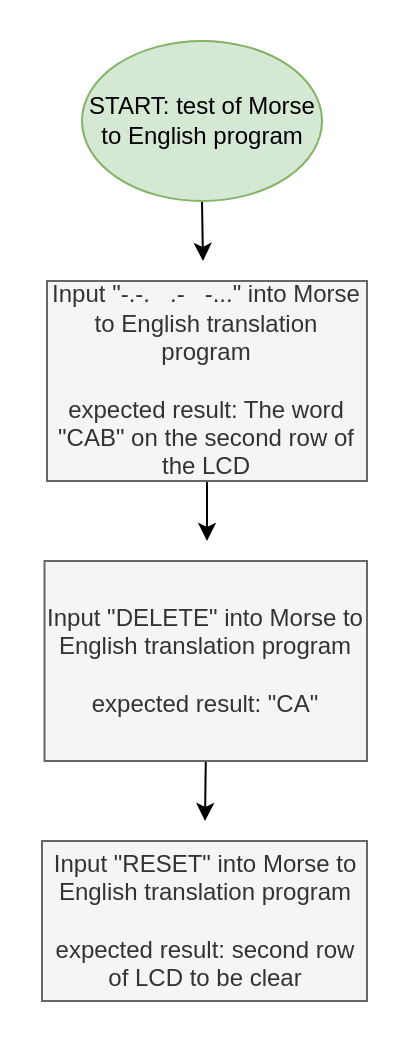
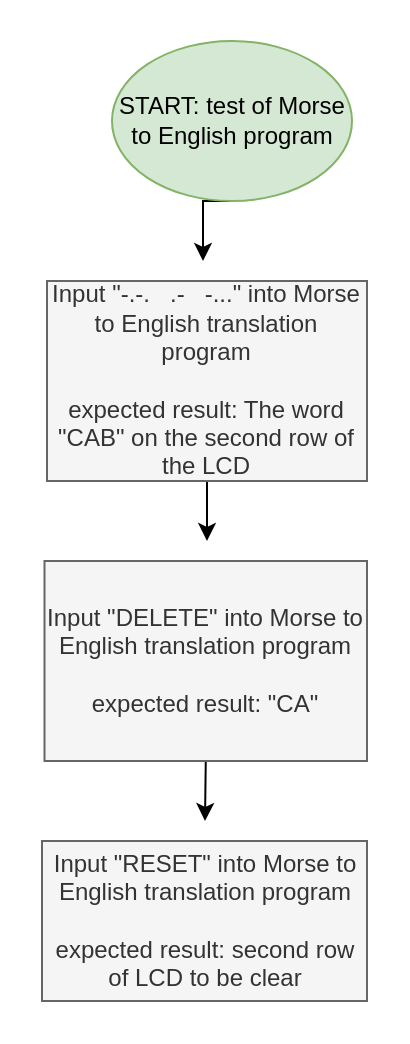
node "START: test of Morse to English program": moved (202, 121) -> (232, 121)
